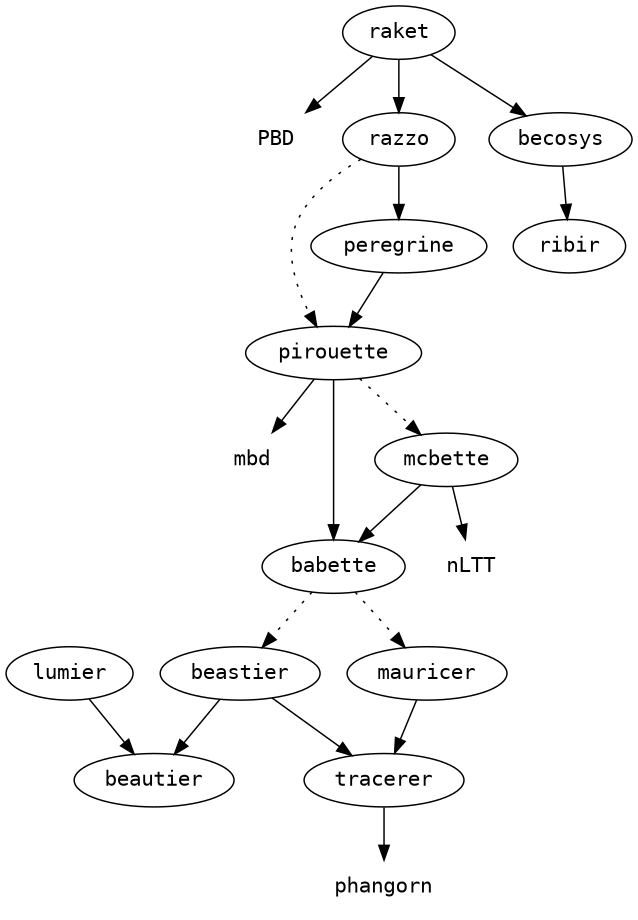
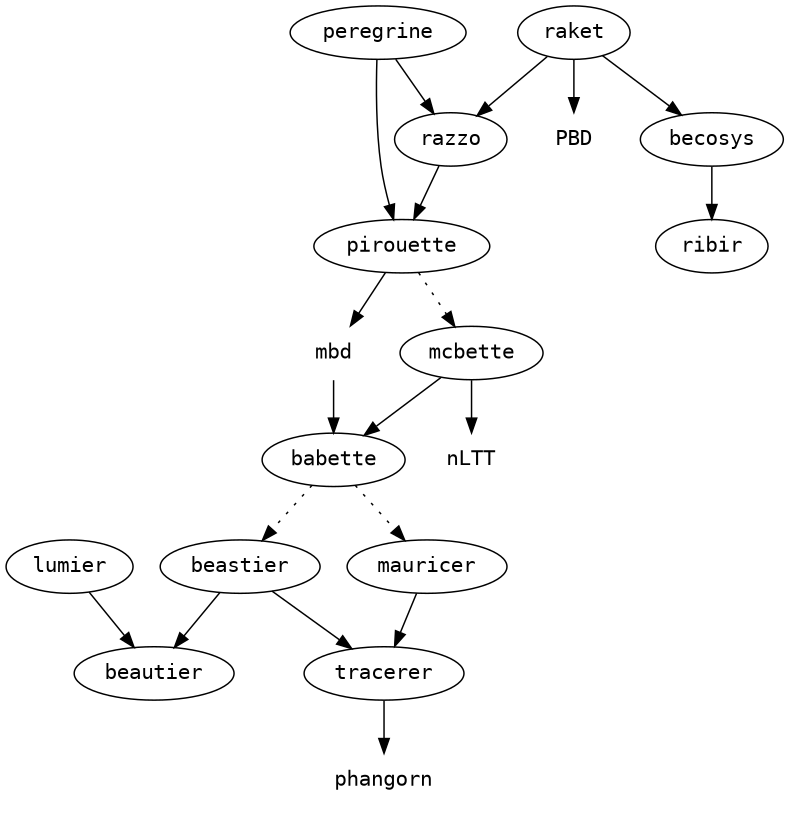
edge "razzo" -> "peregrine": reversed
edge "razzo" -> "pirouette": style dotted -> solid
edge "pirouette" -> "babette": now "mbd" -> "babette"
